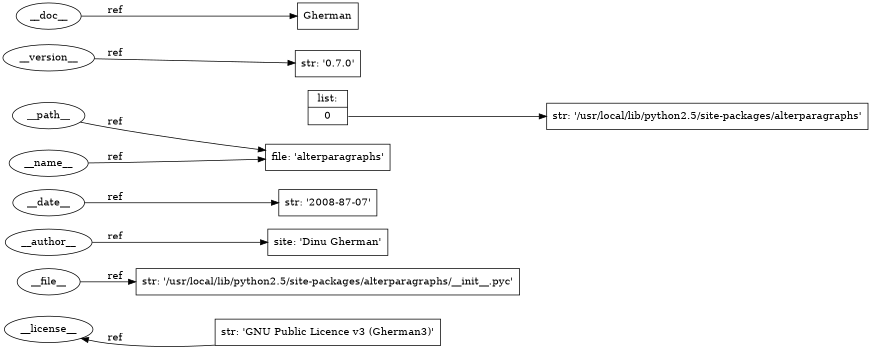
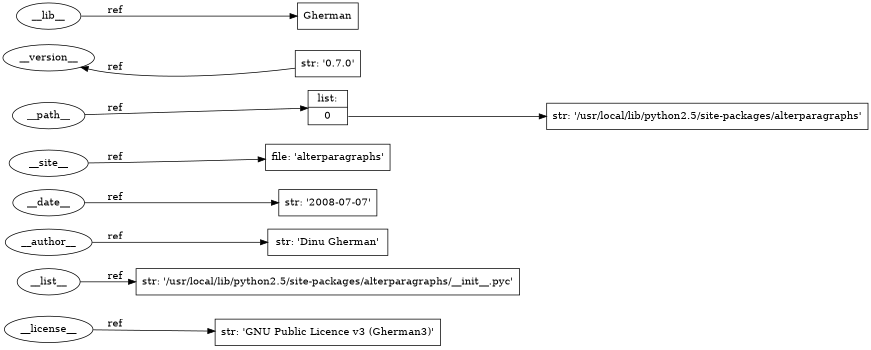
node "__doc__": label "__doc__" -> "__lib__"
edge "__version__" -> "str: '0.7.0'": reversed
edge "__path__" -> "file: 'alterparagraphs'": now "__path__" -> "list:"
node "__name__": label "__name__" -> "__site__"
node "str: '2008-87-07'": label "str: '2008-87-07'" -> "str: '2008-07-07'"
node "site: 'Dinu Gherman'": label "site: 'Dinu Gherman'" -> "str: 'Dinu Gherman'"
node "__file__": label "__file__" -> "__list__"
edge "str: 'GNU Public Licence v3 (Gherman3)'" -> "__license__": reversed
